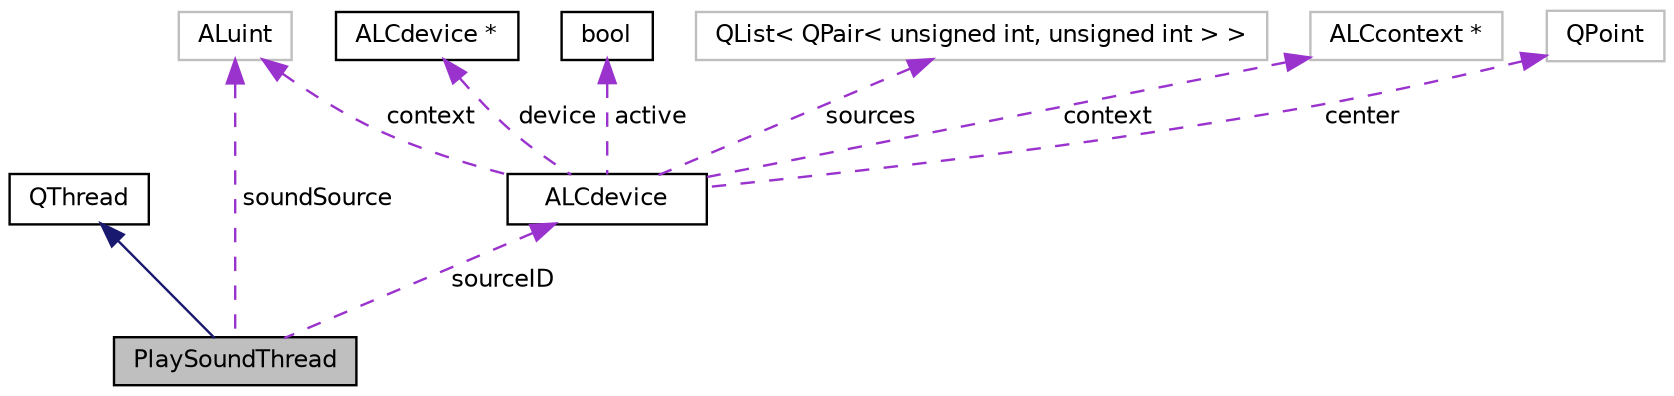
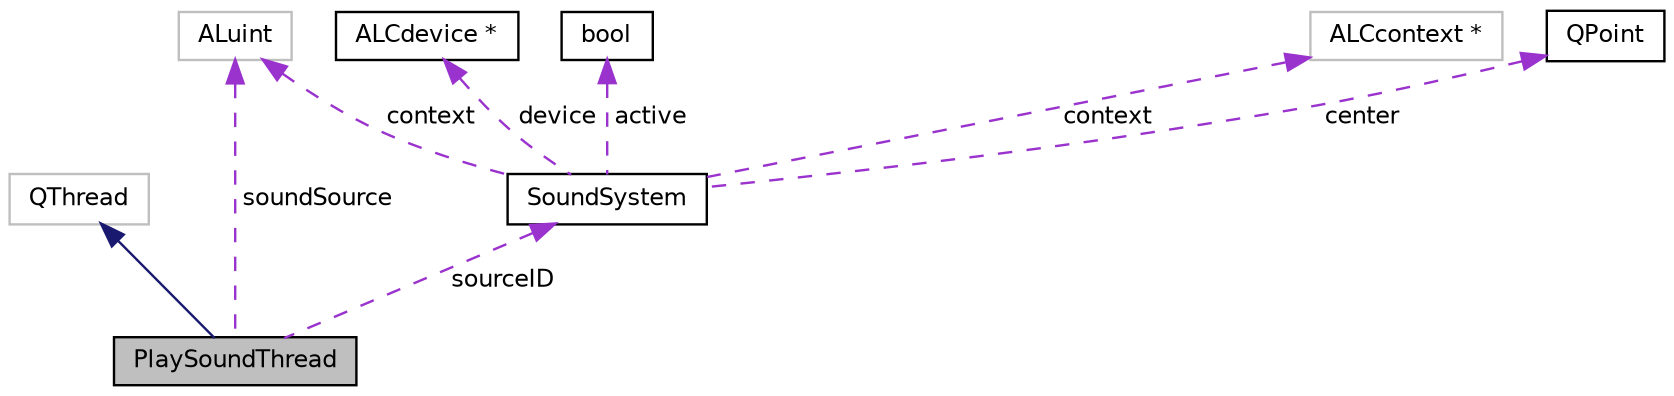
node "QList< QPair< unsigned int, unsigned int > >": removed
node "QPoint": color grey75 -> black
node "QThread": color black -> grey75
node "ALCdevice": label "ALCdevice" -> "SoundSystem"
